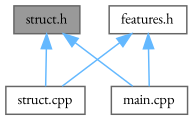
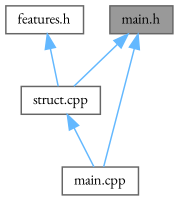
node "struct.h": label "struct.h" -> "main.h"
edge "main.cpp" -> "features.h": now "main.cpp" -> "struct.cpp"
